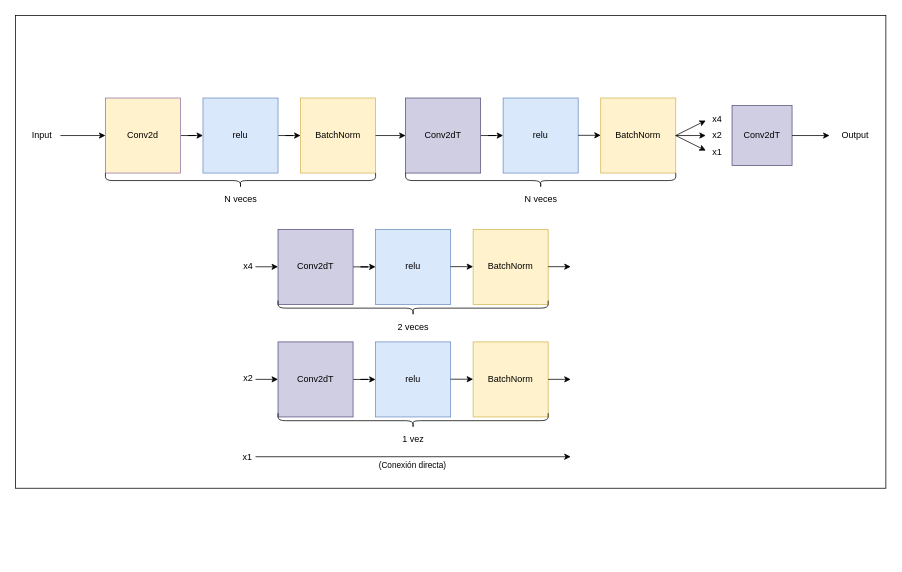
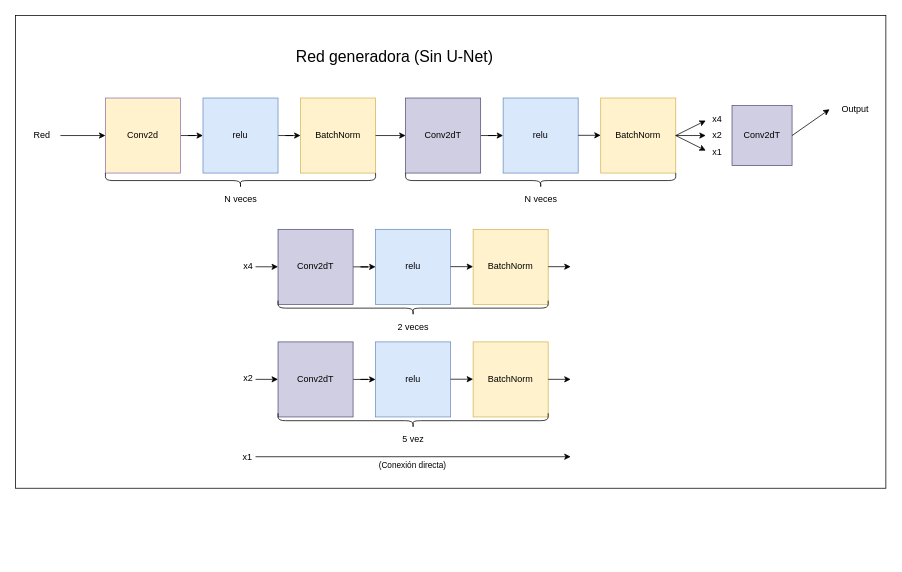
node "Red generadora (Sin U-Net)": added
node "Input": label "Input" -> "Red"
node "Output": moved (855, 135) -> (855, 109)
node "1 vez": label "1 vez" -> "5 vez"
